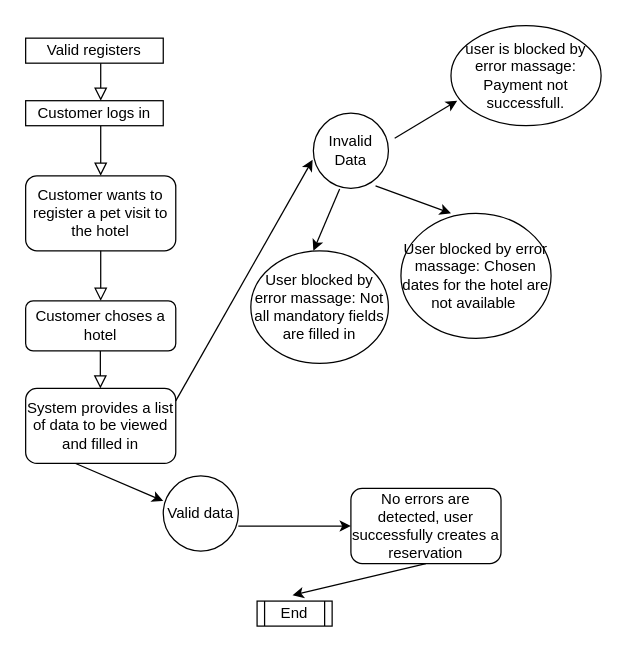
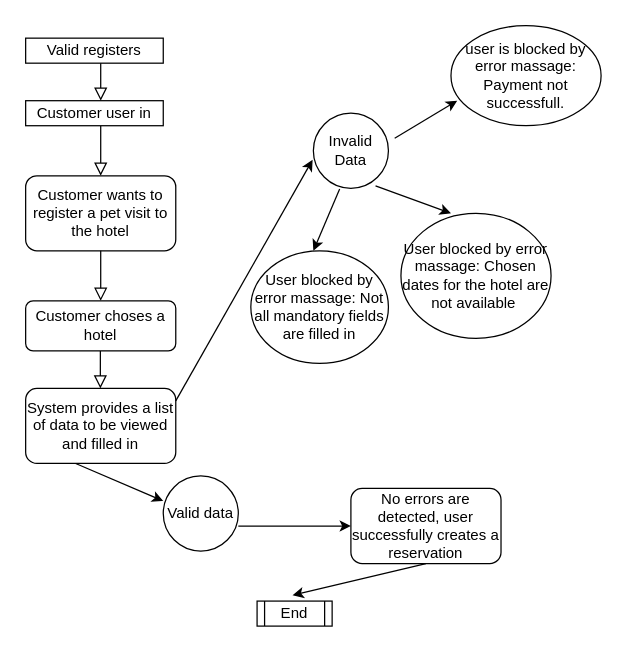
node "Customer logs in": label "Customer logs in" -> "Customer user in"
